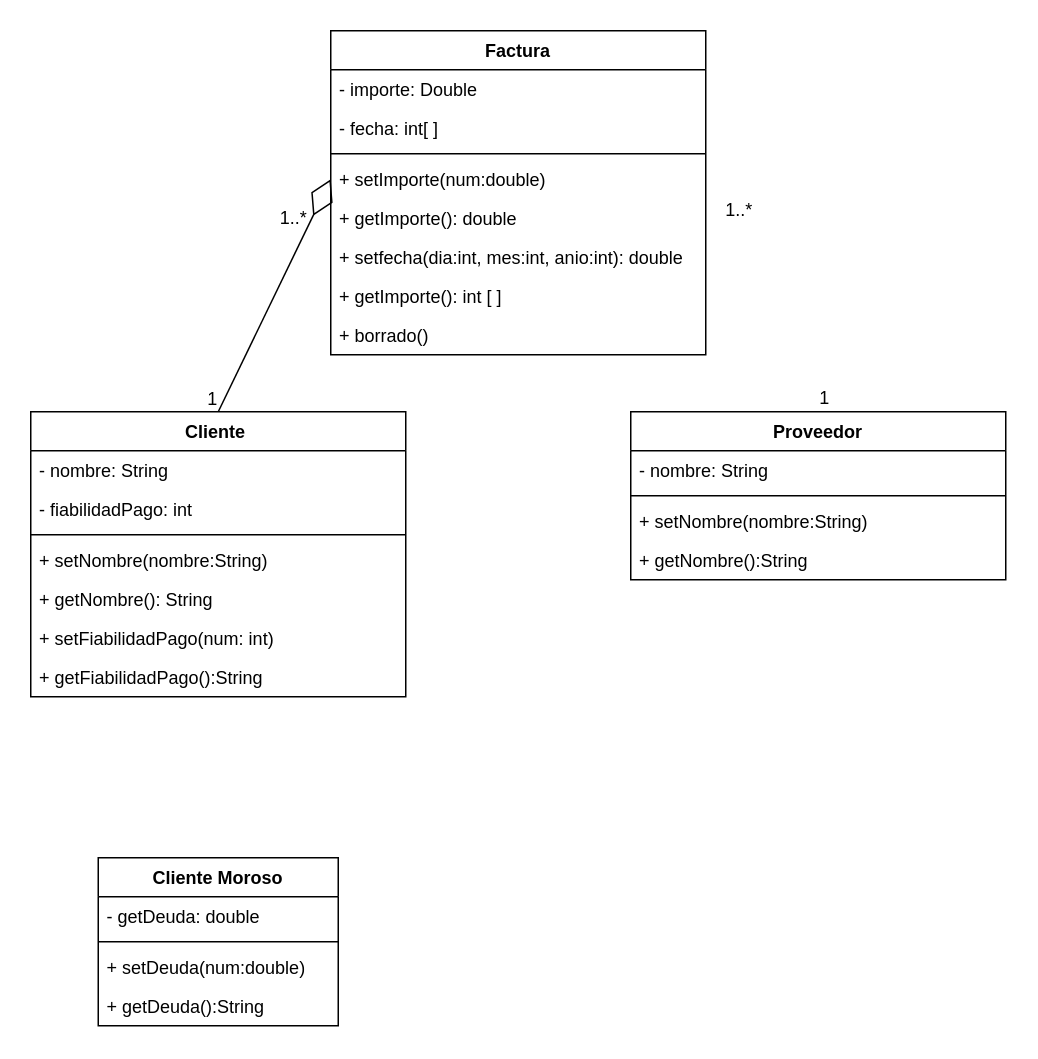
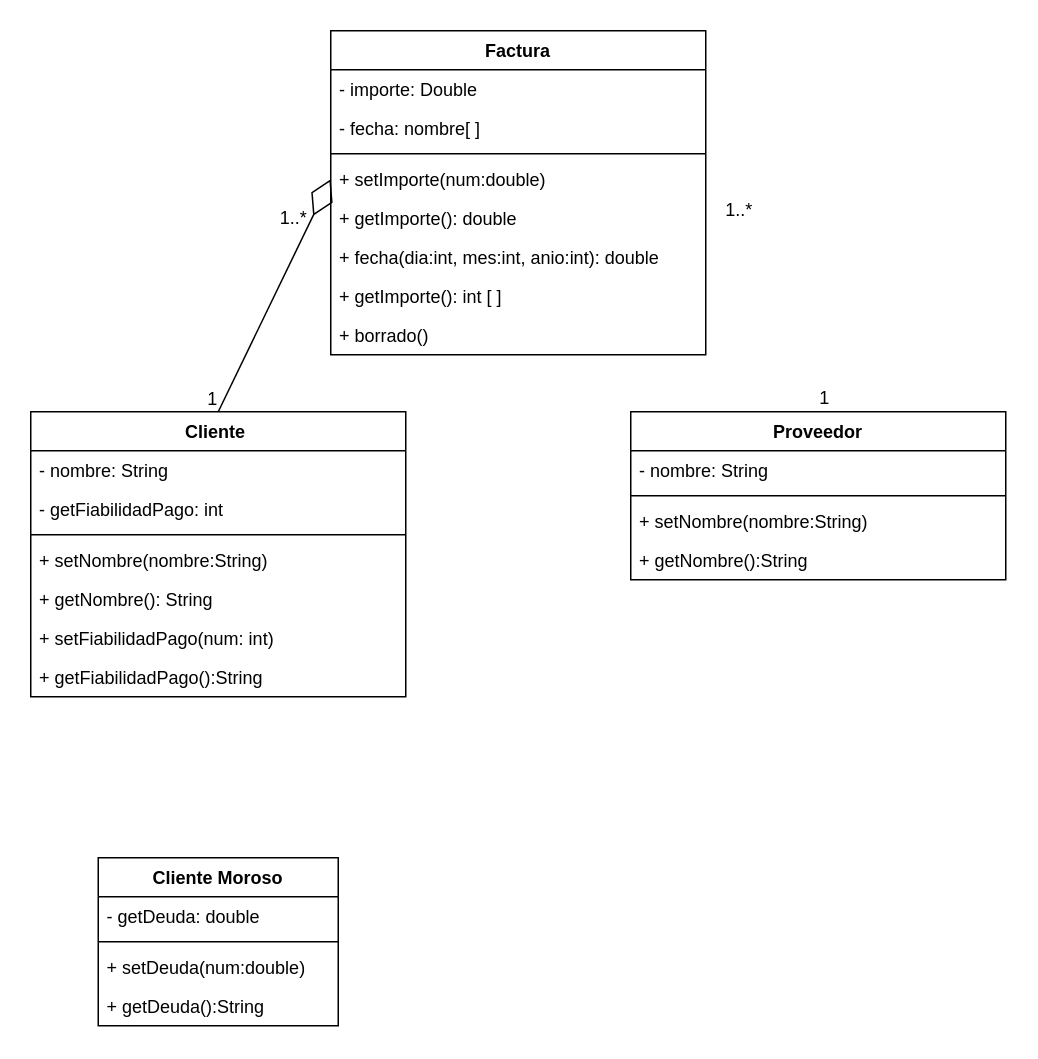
node "- fecha: int[ ]": label "- fecha: int[ ]" -> "- fecha: nombre[ ]"
node "+ setfecha(dia:int, mes:int, anio:int): double": label "+ setfecha(dia:int, mes:int, anio:int): double" -> "+ fecha(dia:int, mes:int, anio:int): double"
node "- fiabilidadPago: int": label "- fiabilidadPago: int" -> "- getFiabilidadPago: int"
